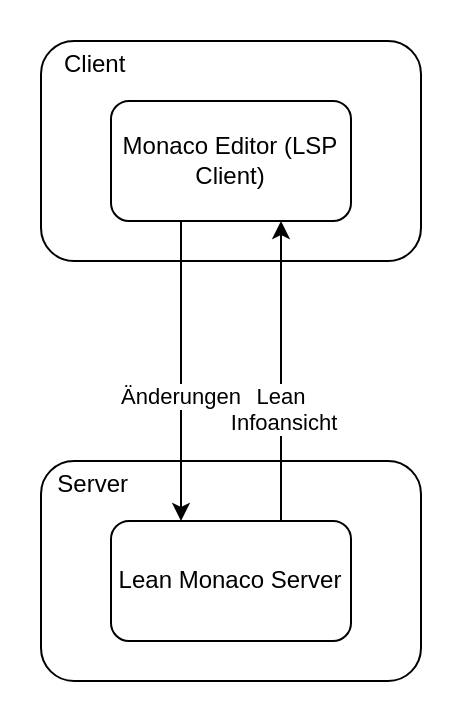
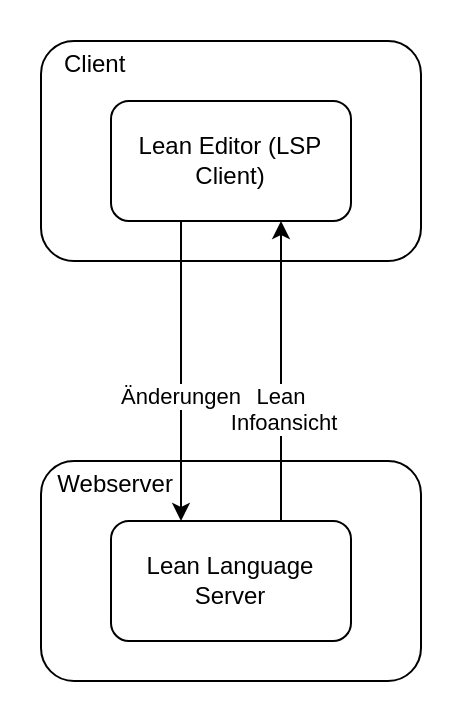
node "Monaco Editor (LSP Client)": label "Monaco Editor (LSP Client)" -> "Lean Editor (LSP Client)"
node "Server": label "Server" -> "Webserver"
node "Lean Monaco Server": label "Lean Monaco Server" -> "Lean Language Server"
